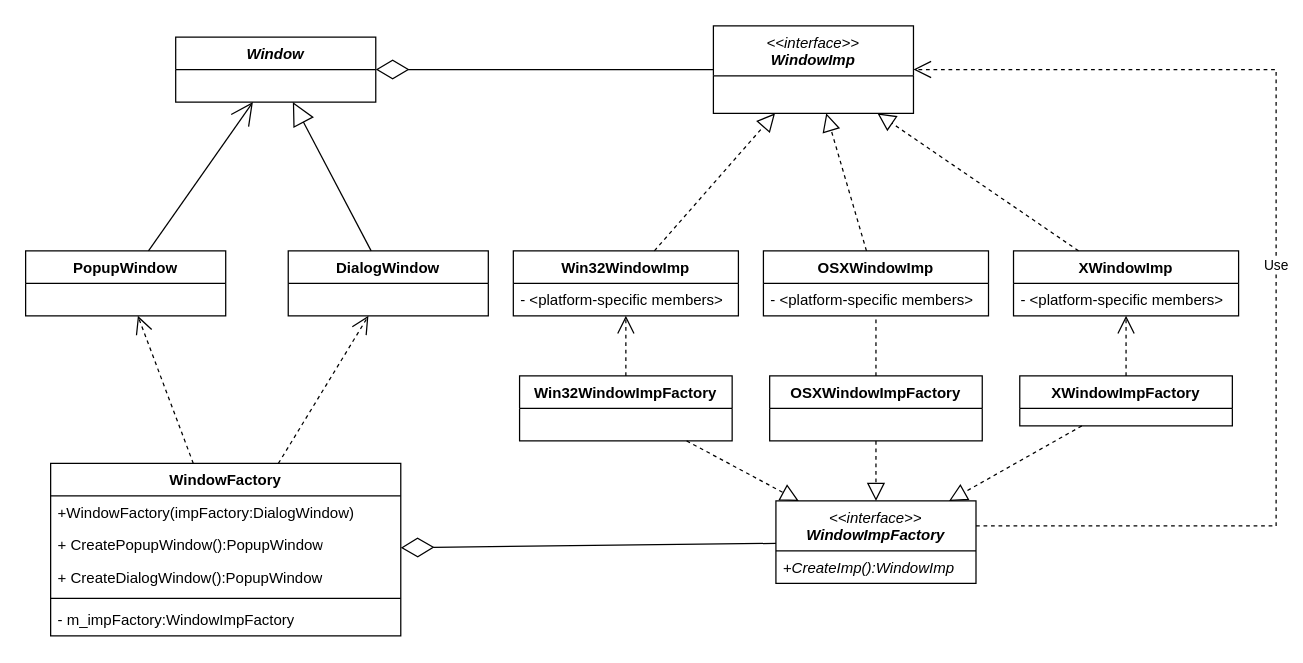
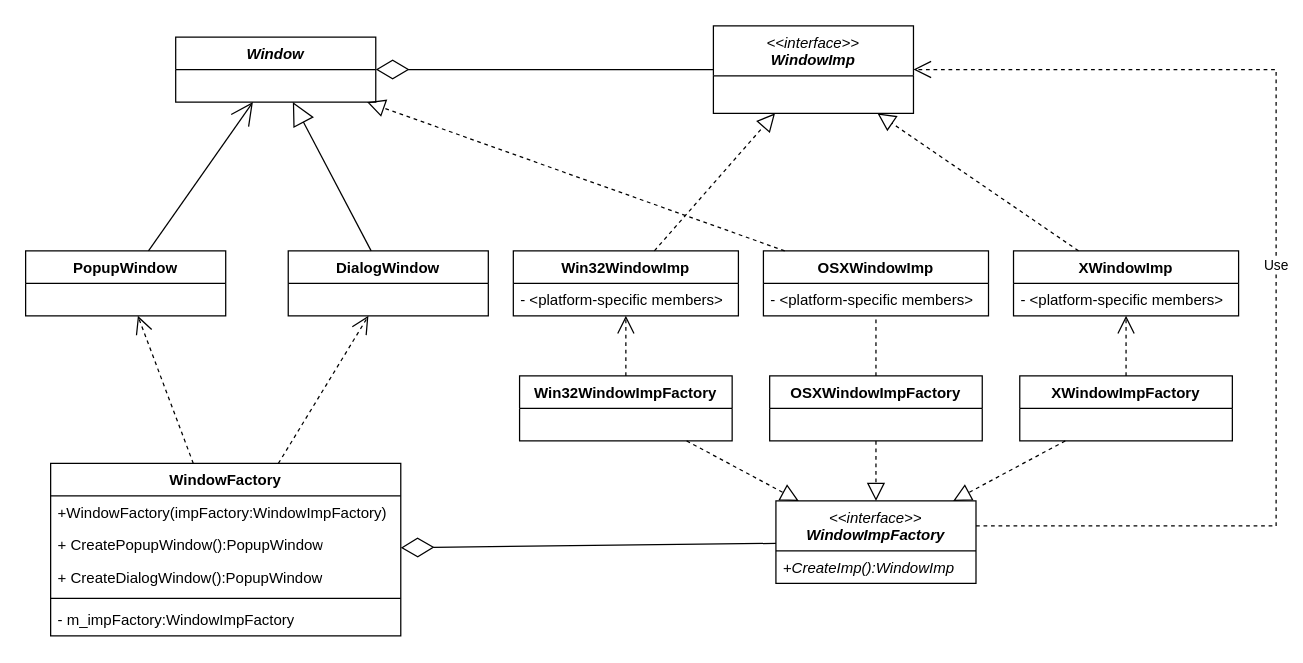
edge "OSXWindowImp" -> "<<interface>> WindowImp": now "OSXWindowImp" -> "Window"
node "XWindowImpFactory": size 213x50 -> 213x65
node "+WindowFactory(impFactory:DialogWindow)": label "+WindowFactory(impFactory:DialogWindow)" -> "+WindowFactory(impFactory:WindowImpFactory)"
